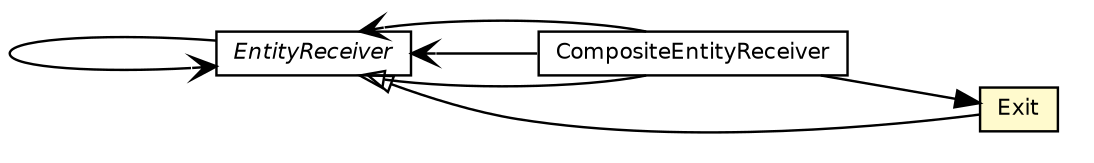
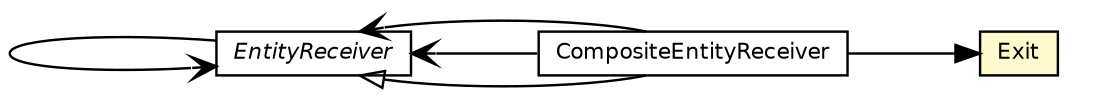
edge "Exit" -> "EntityReceiver": removed
